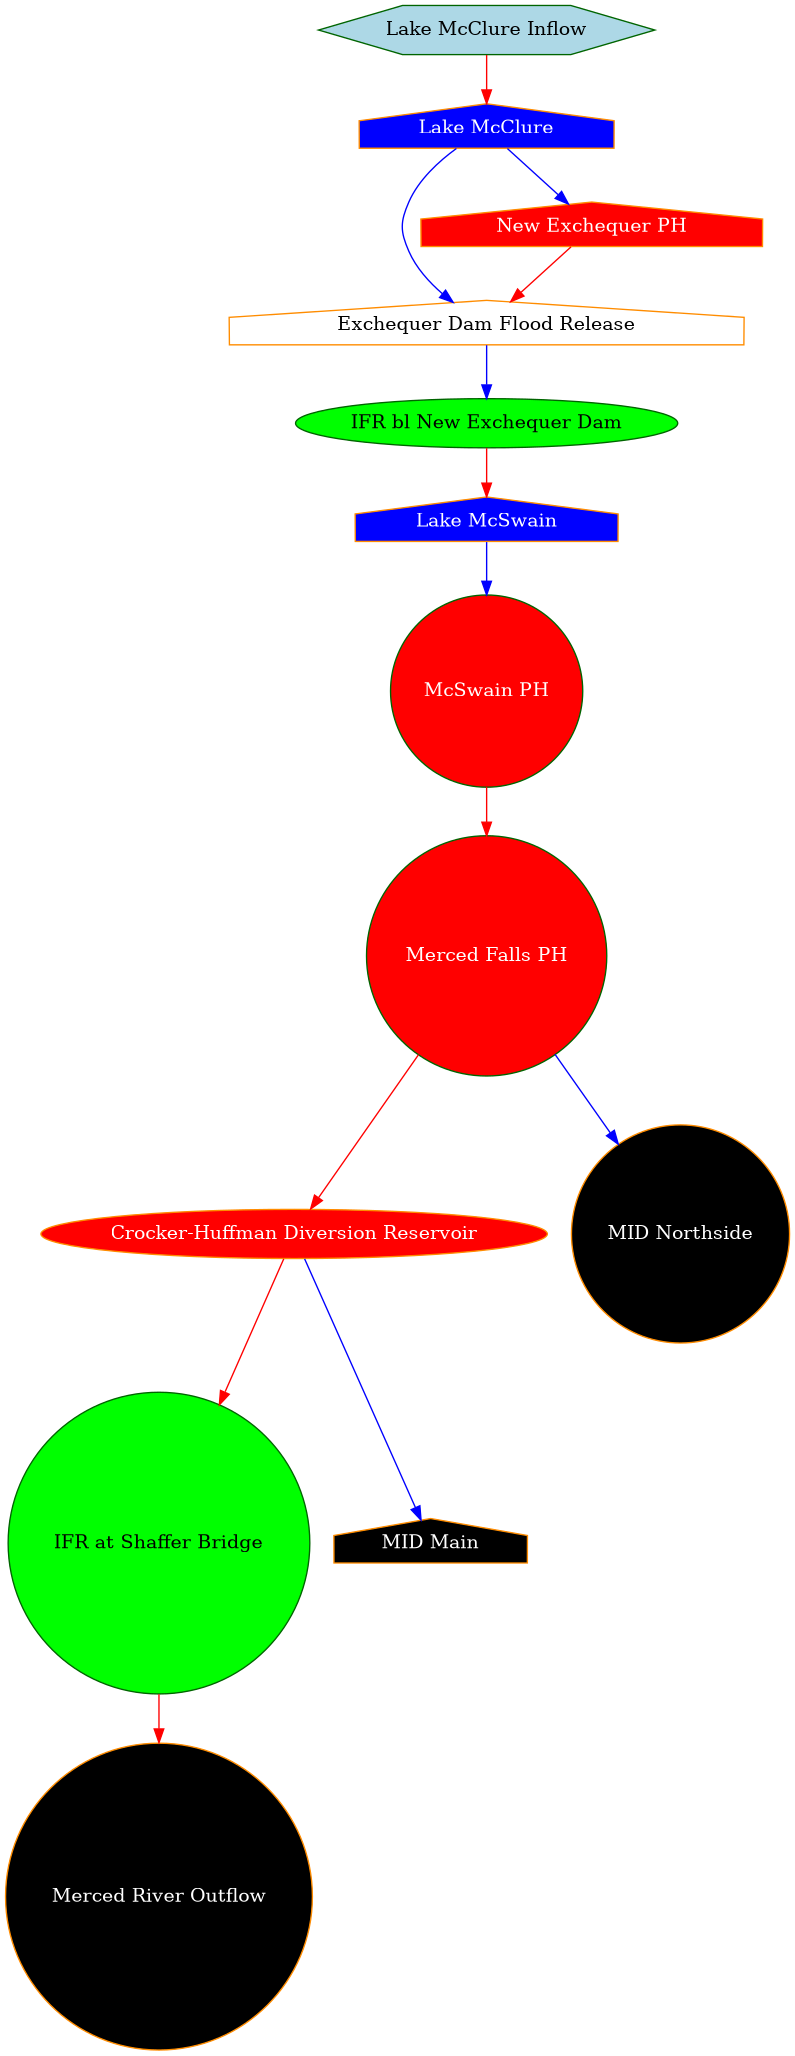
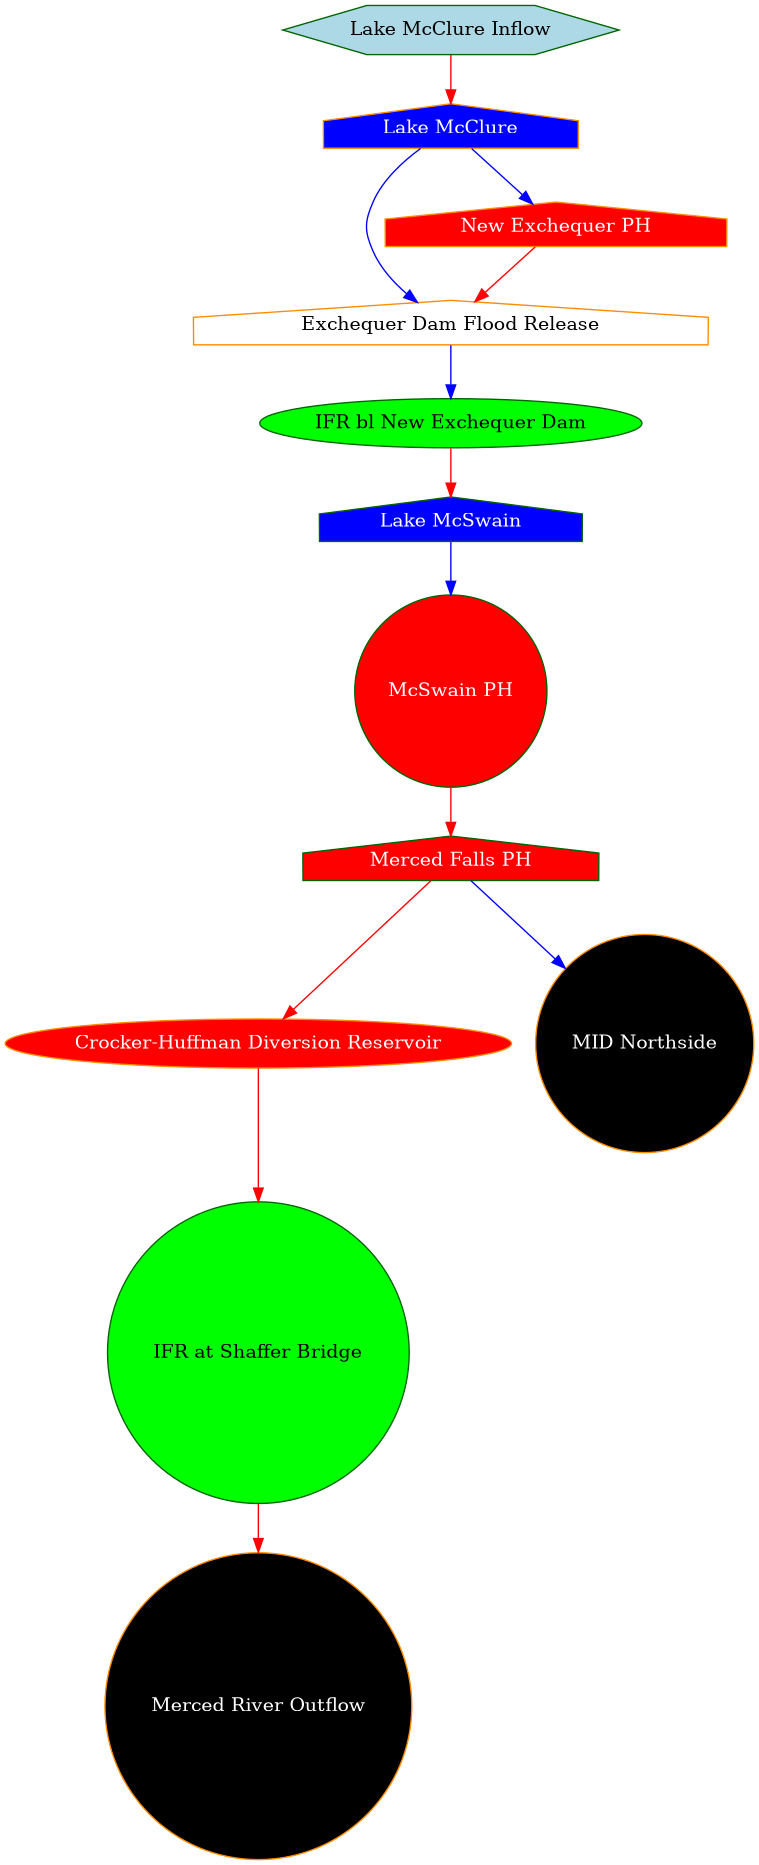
node "Lake McSwain": color darkorange -> darkgreen
node "Merced Falls PH": shape circle -> house
node "MID Main": removed
